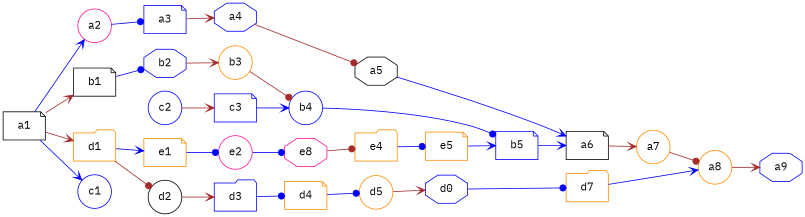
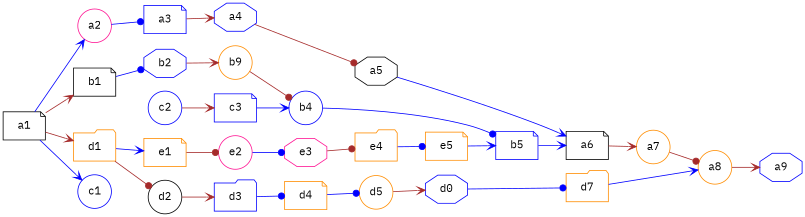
node "b3": label "b3" -> "b9"
edge "e1" -> "e2": color blue -> brown
node "e8": label "e8" -> "e3"
